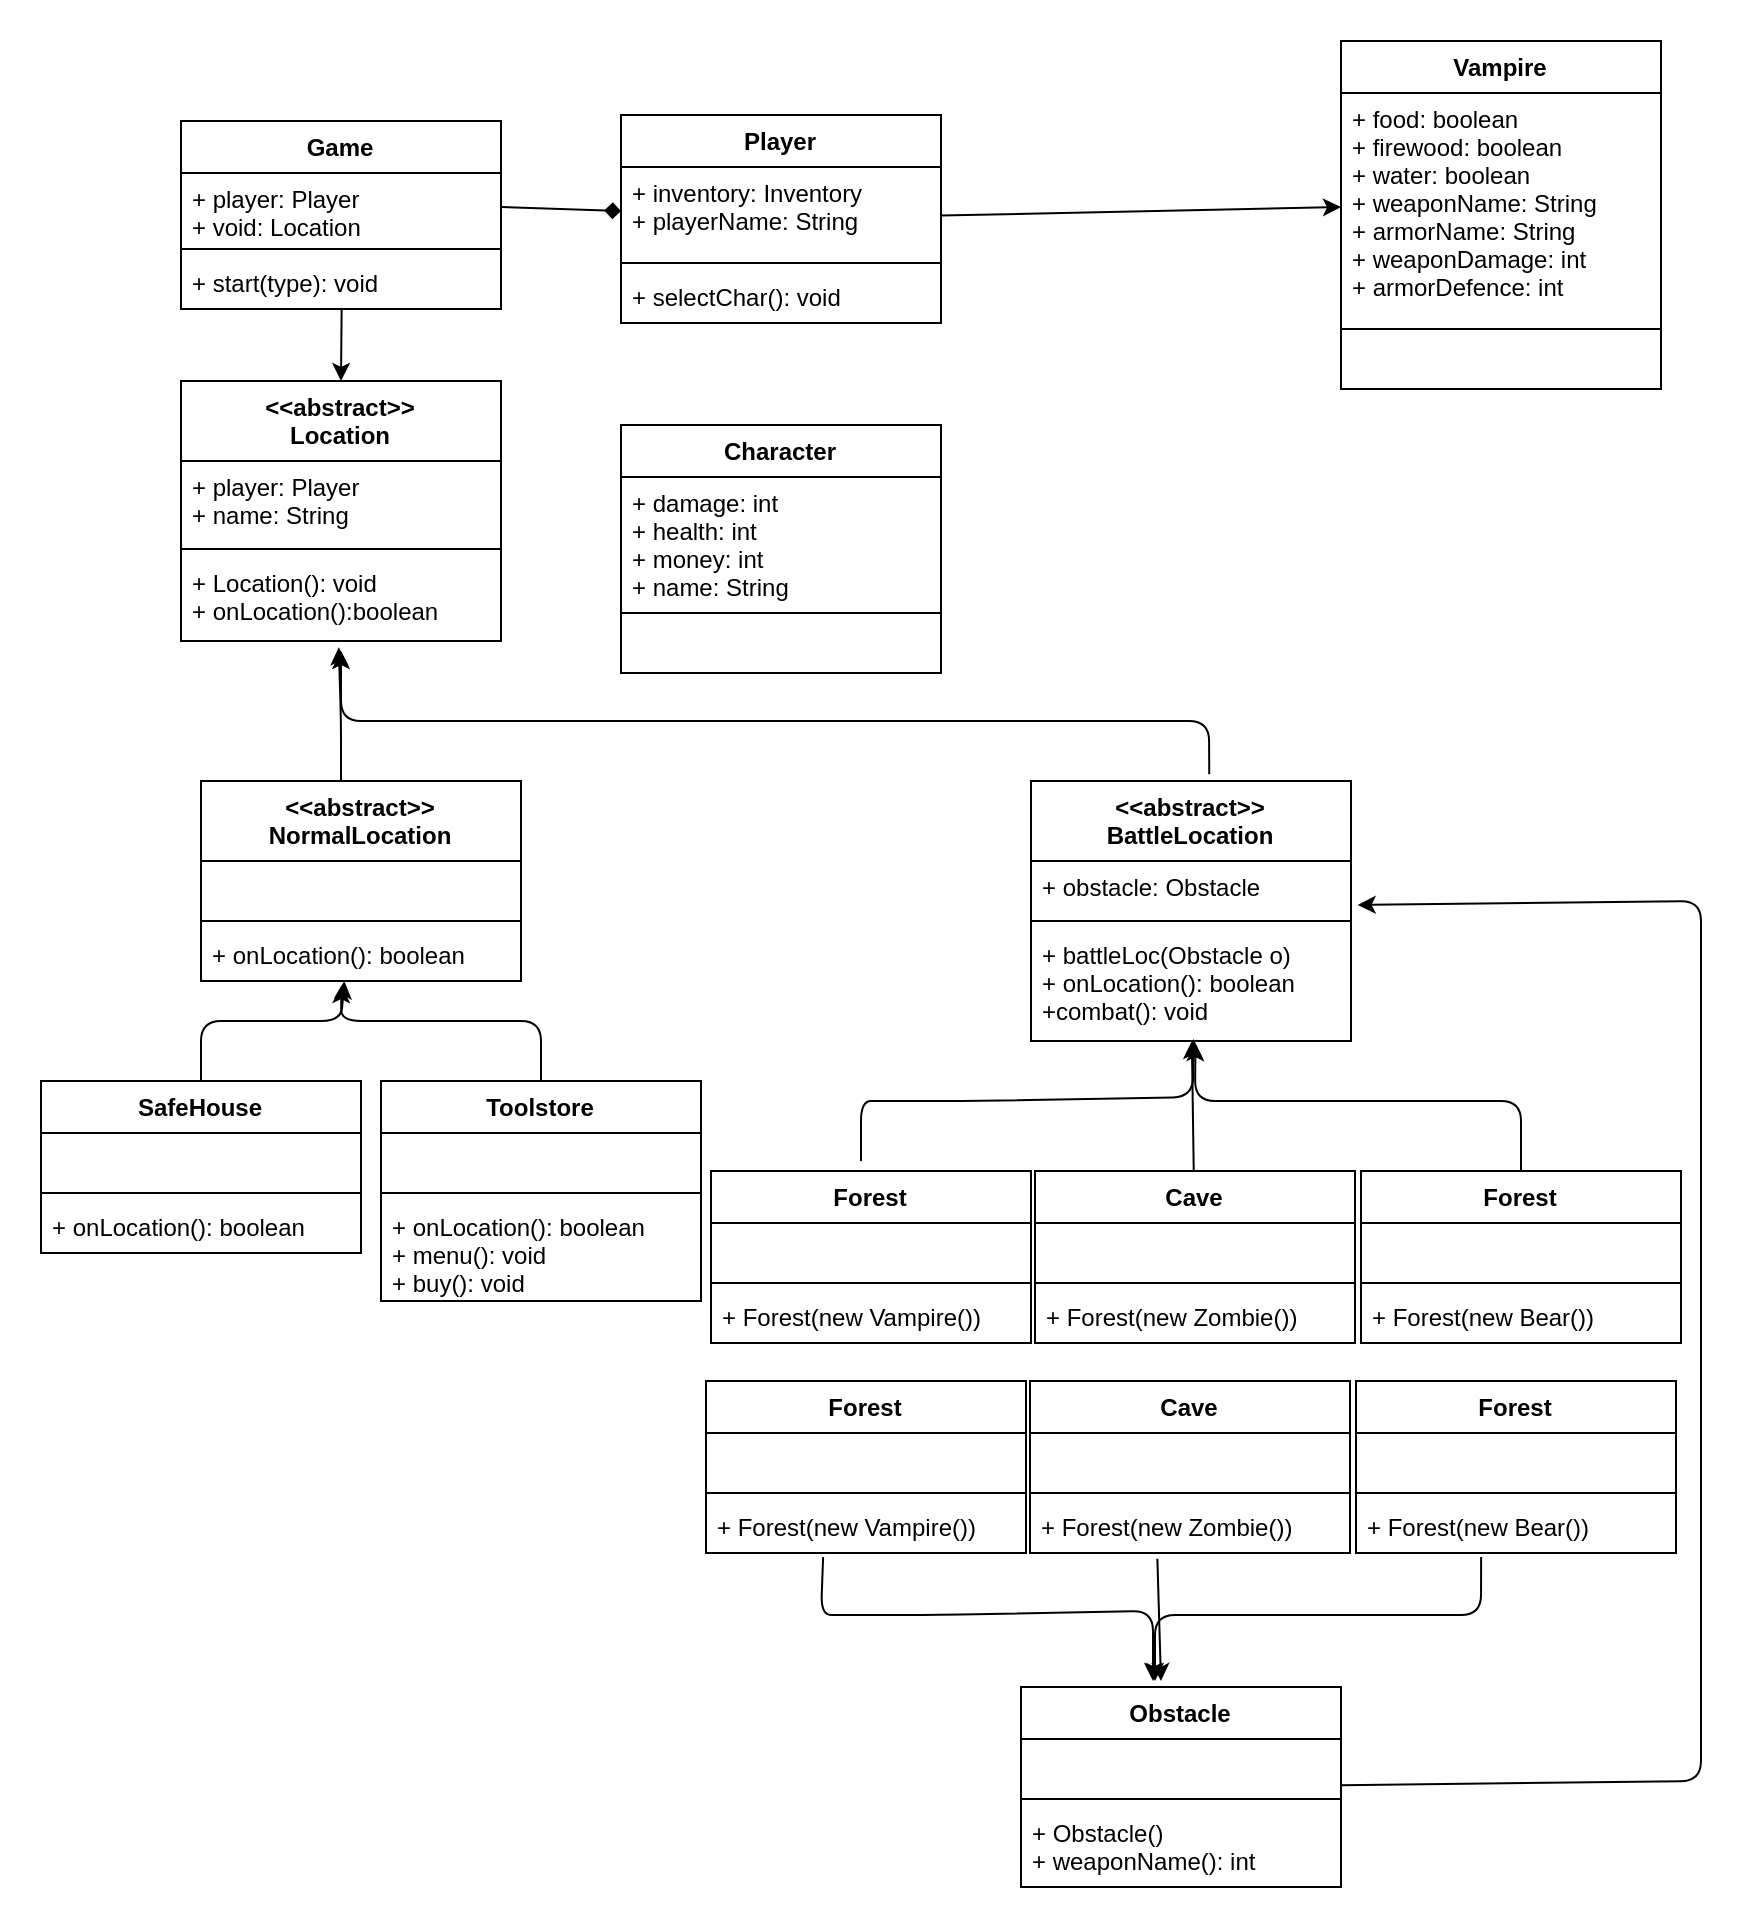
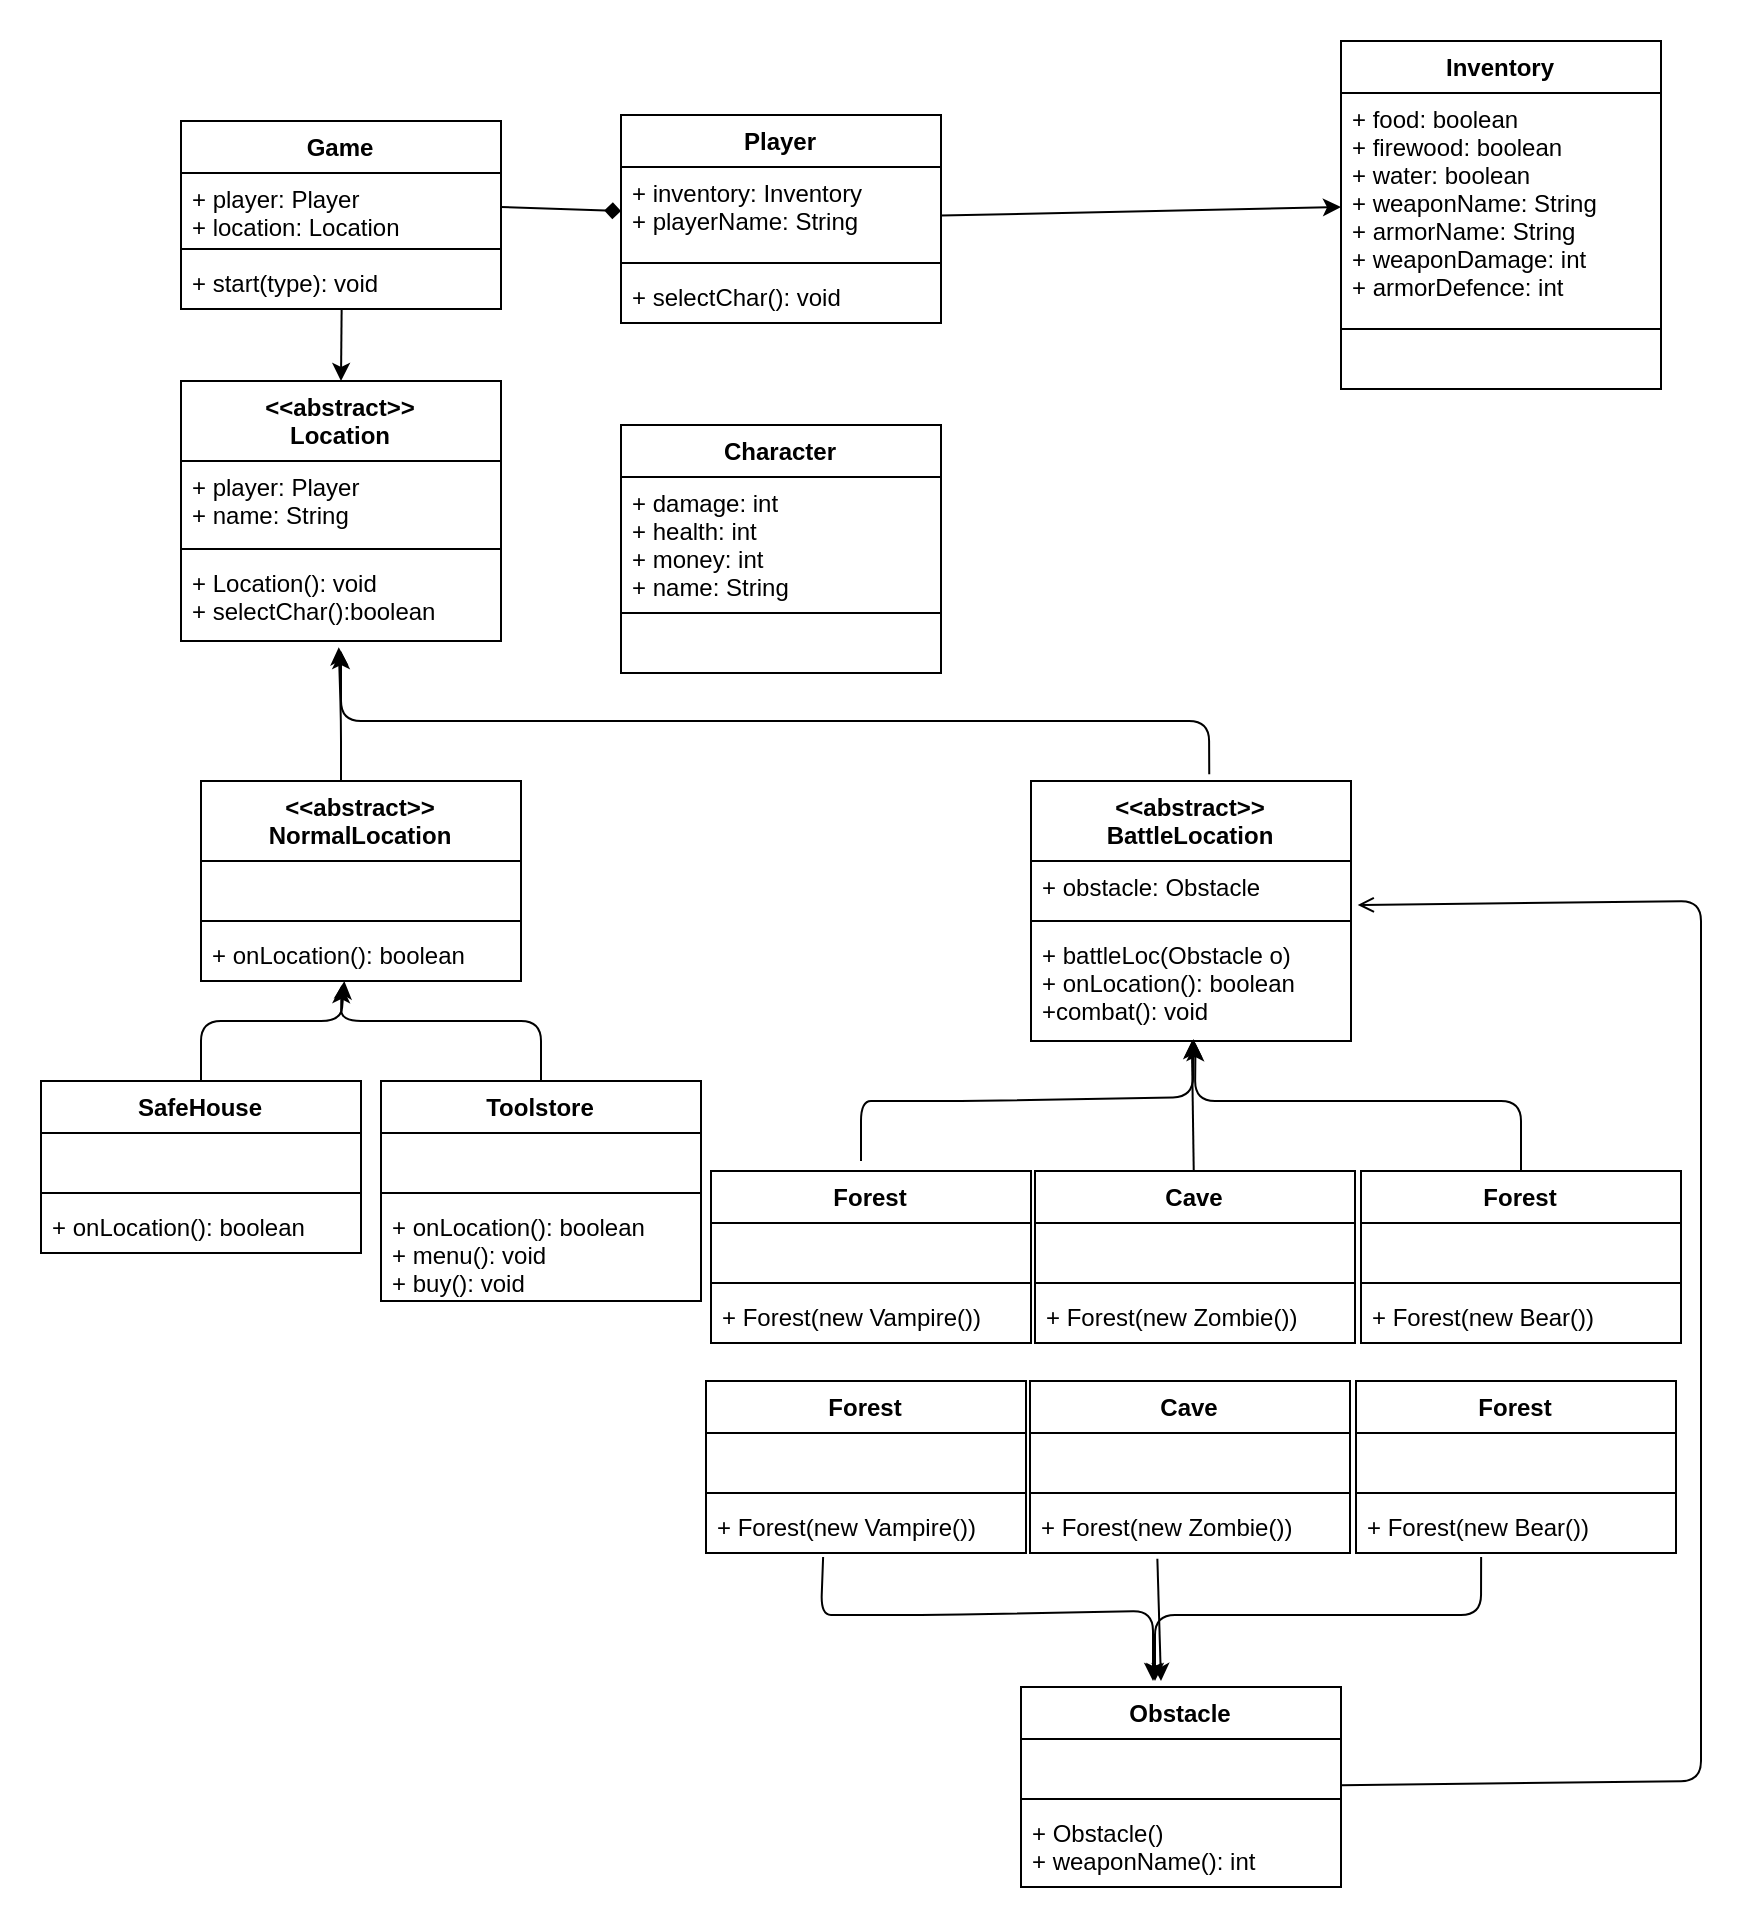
node "Vampire": label "Vampire" -> "Inventory"
node "+ player: Player + void: Location": label "+ player: Player + void: Location" -> "+ player: Player + location: Location"
node "+ Location(): void + onLocation():boolean": label "+ Location(): void + onLocation():boolean" -> "+ Location(): void + selectChar():boolean"
edge "Obstacle" -> "+ obstacle: Obstacle": arrowhead classic -> open
